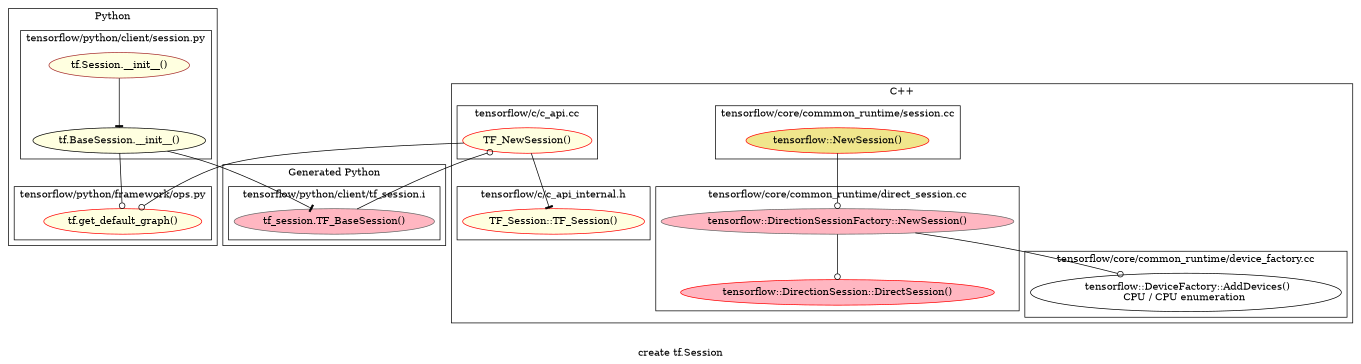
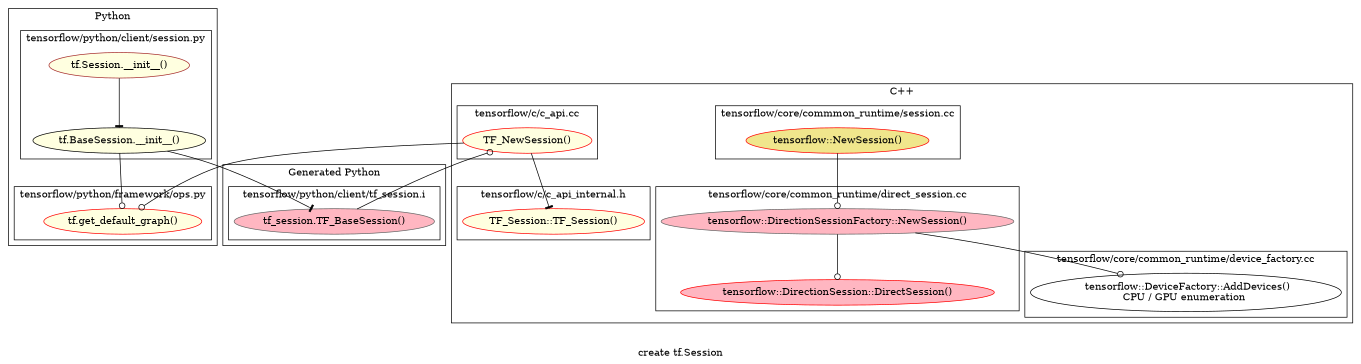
node "tensorflow::DeviceFactory::AddDevices()": text "CPU / CPU enumeration" -> "CPU / GPU enumeration"
